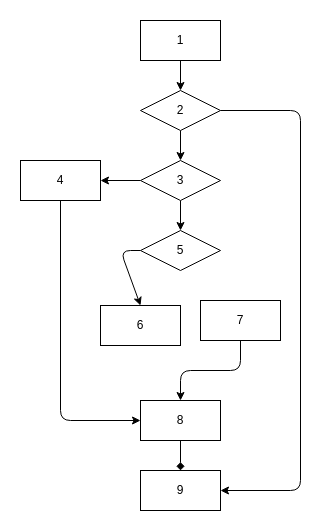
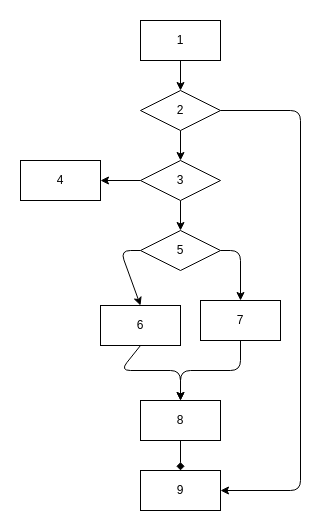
edge "5" -> "7": added
edge "4" -> "8": removed
edge "6" -> "8": added
